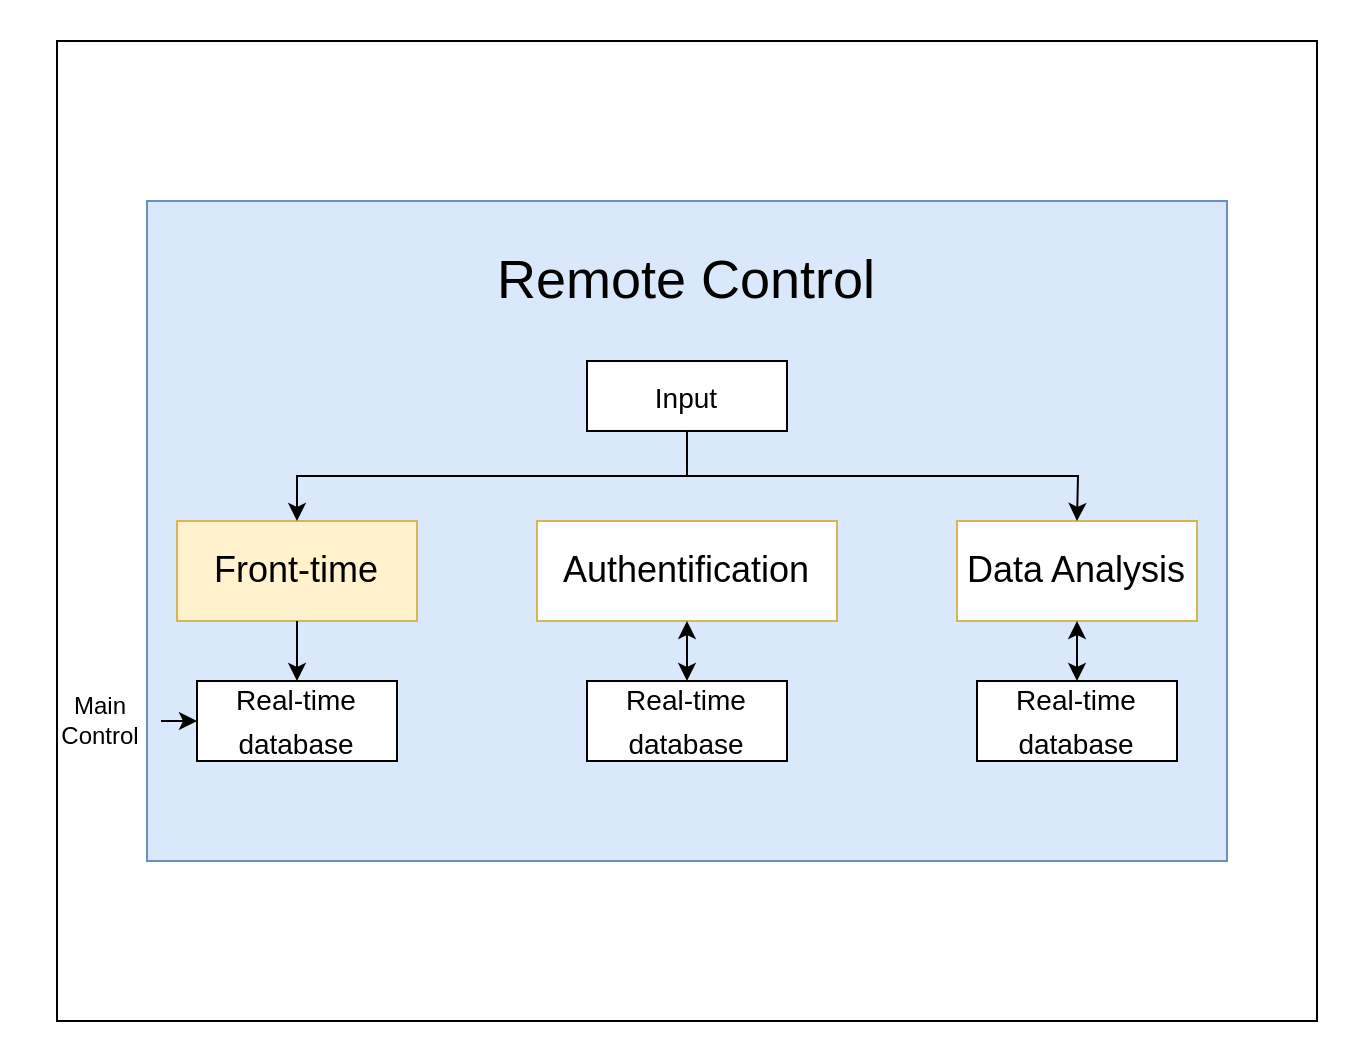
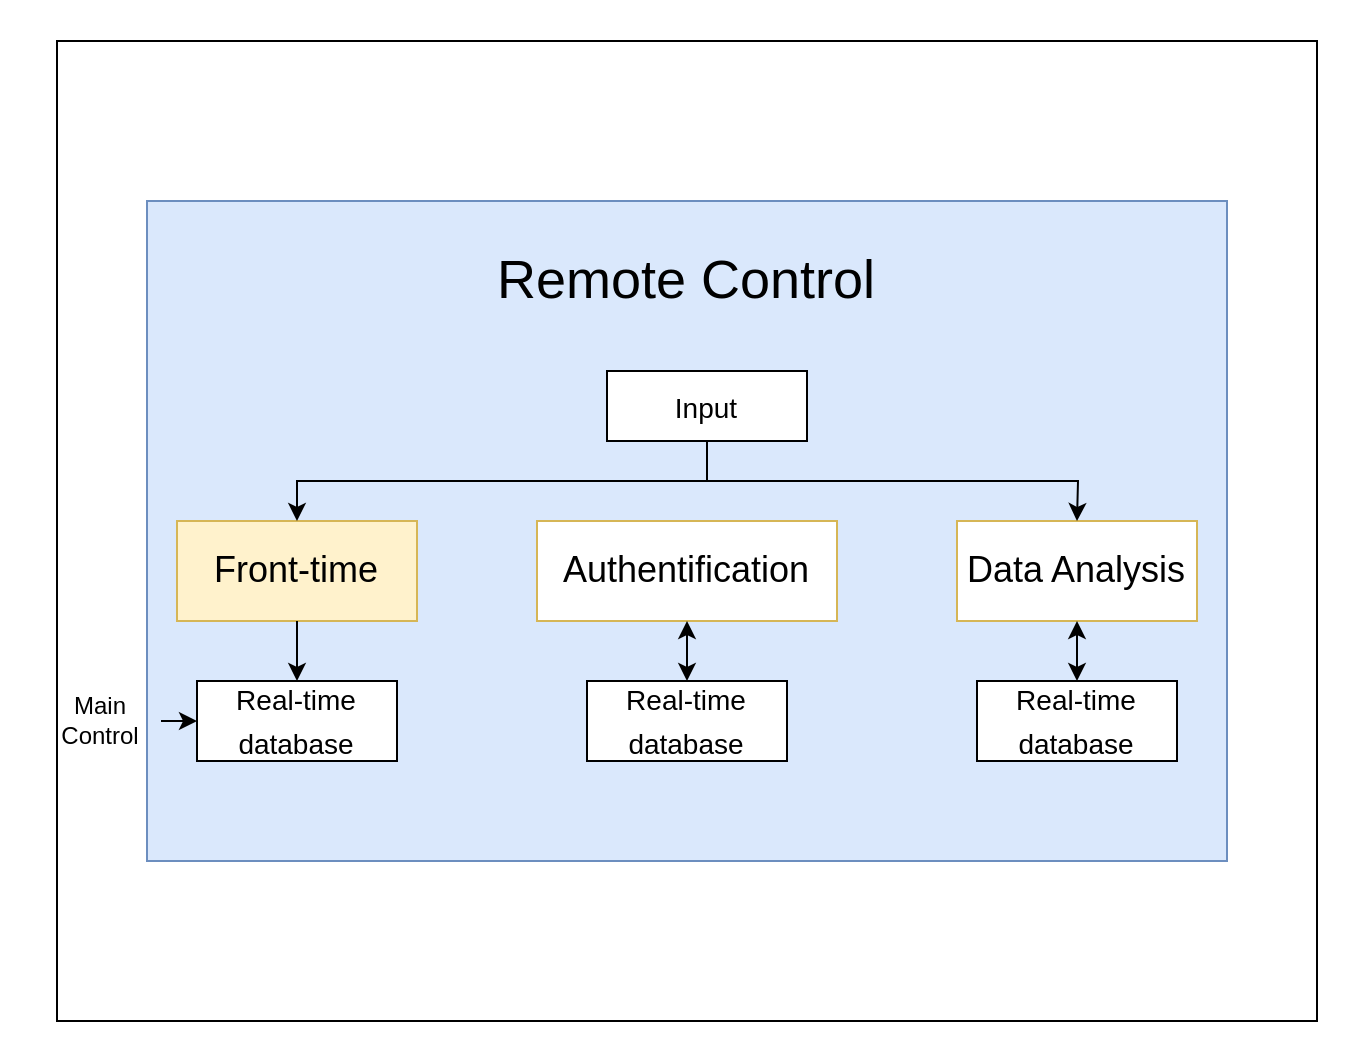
node "Input": moved (687, 396) -> (707, 406)
